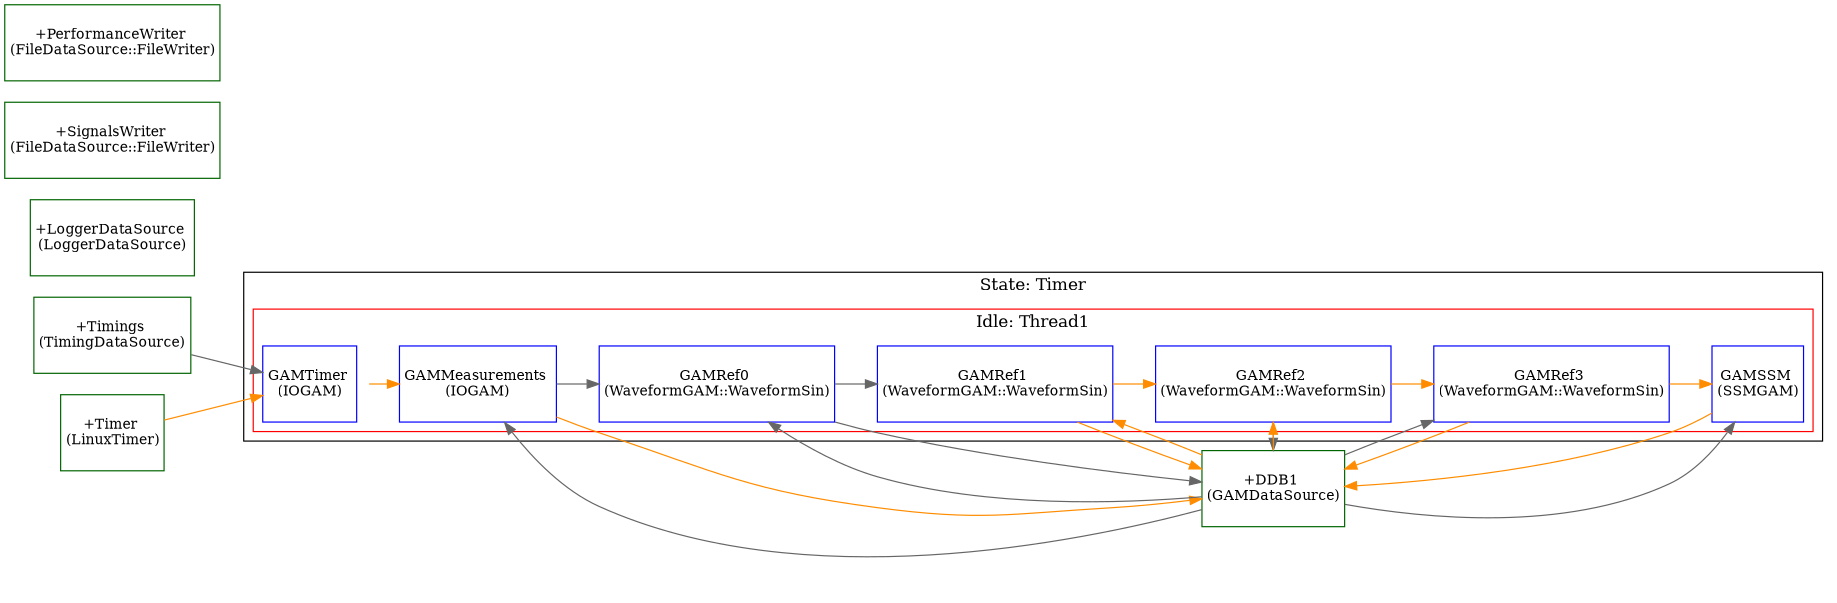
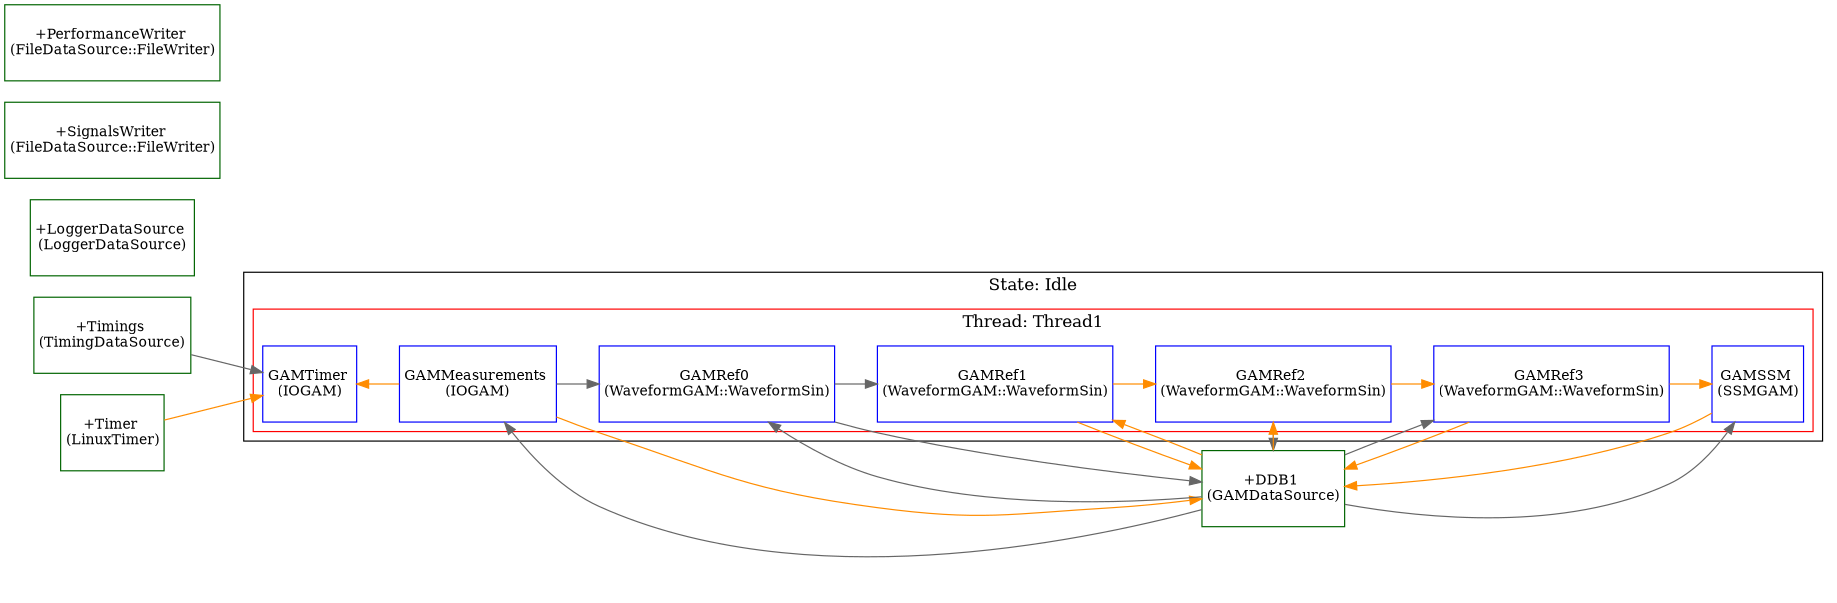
cluster "State: Timer": label "State: Timer" -> "State: Idle"
cluster "Idle: Thread1": label "Idle: Thread1" -> "Thread: Thread1"
edge "GAMTimer" -> "GAMMeasurements": reversed
